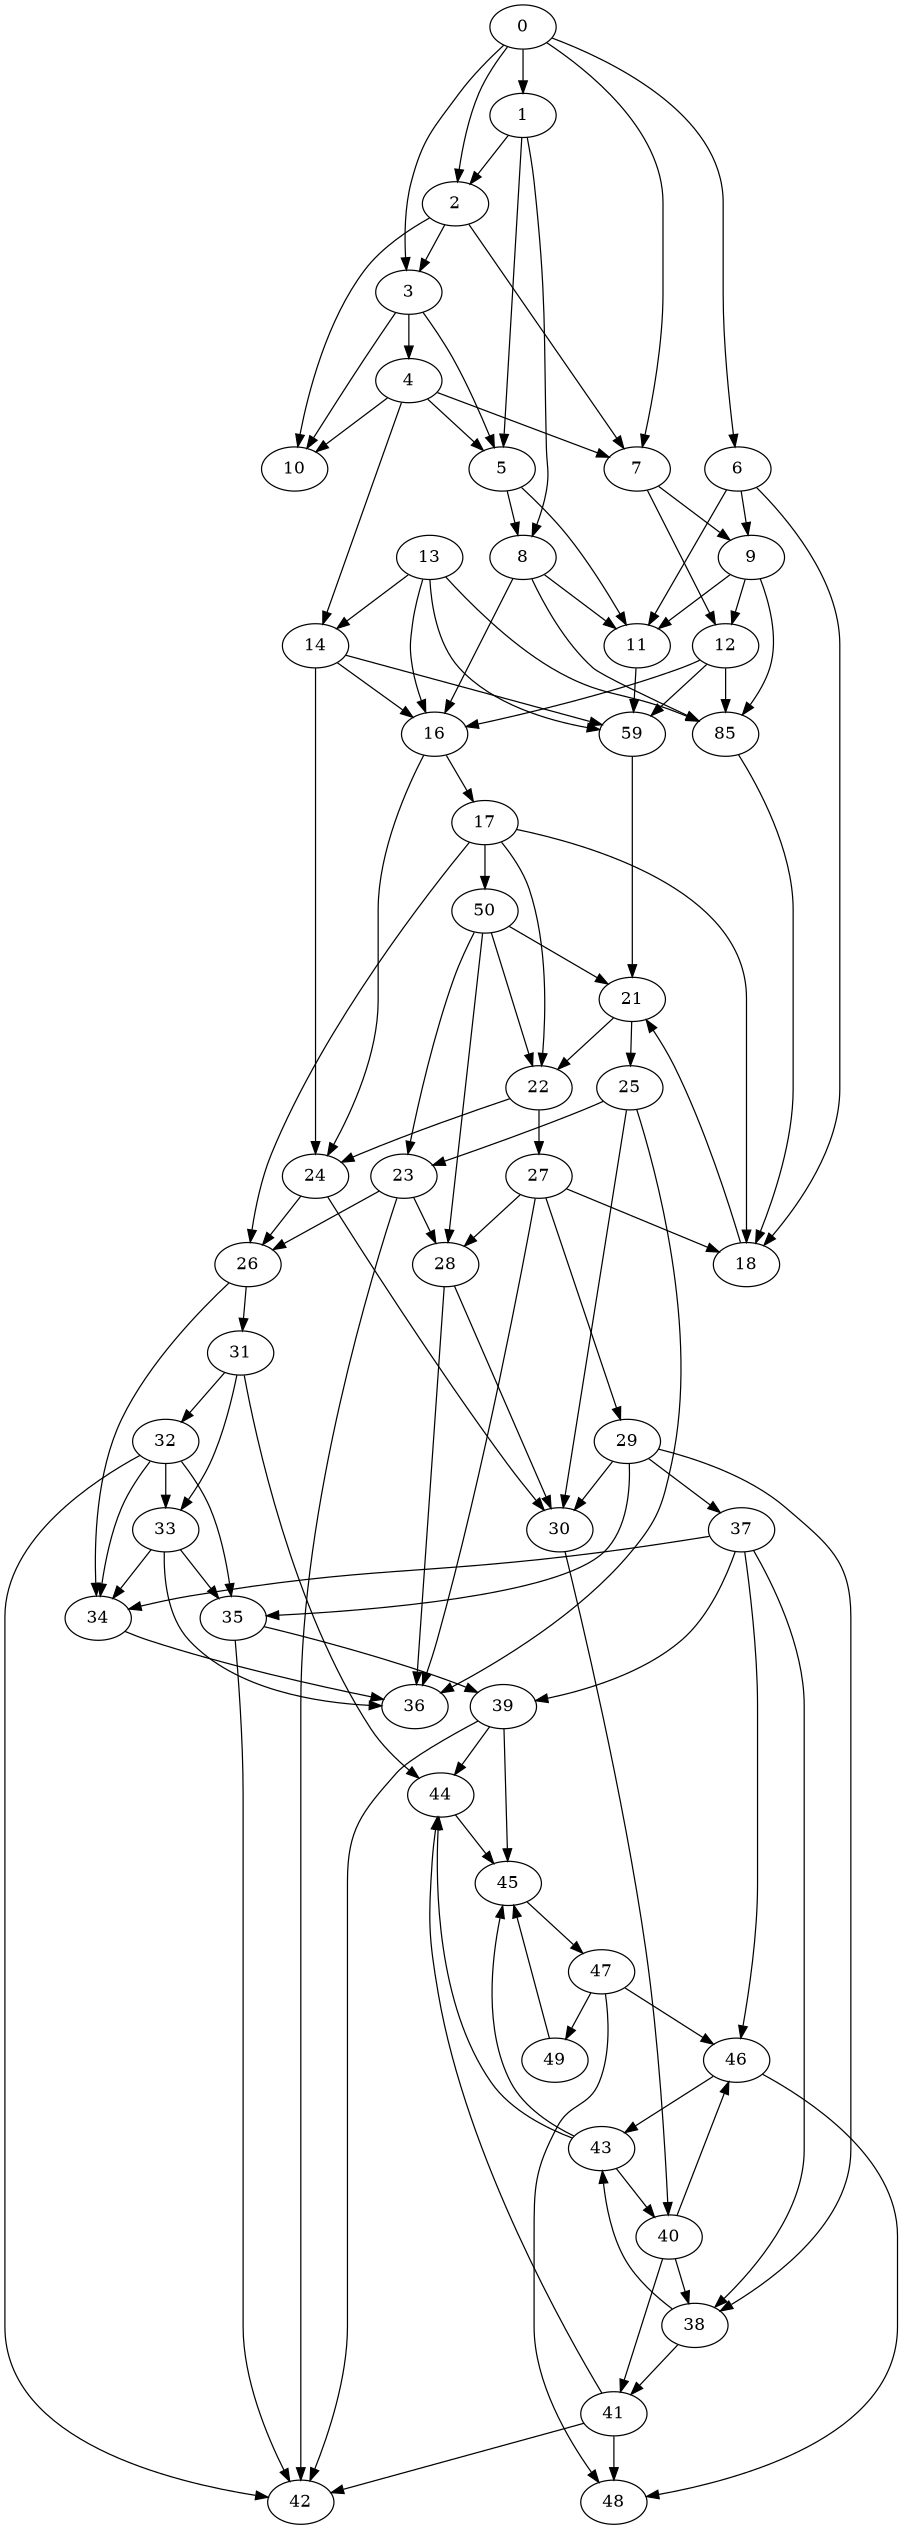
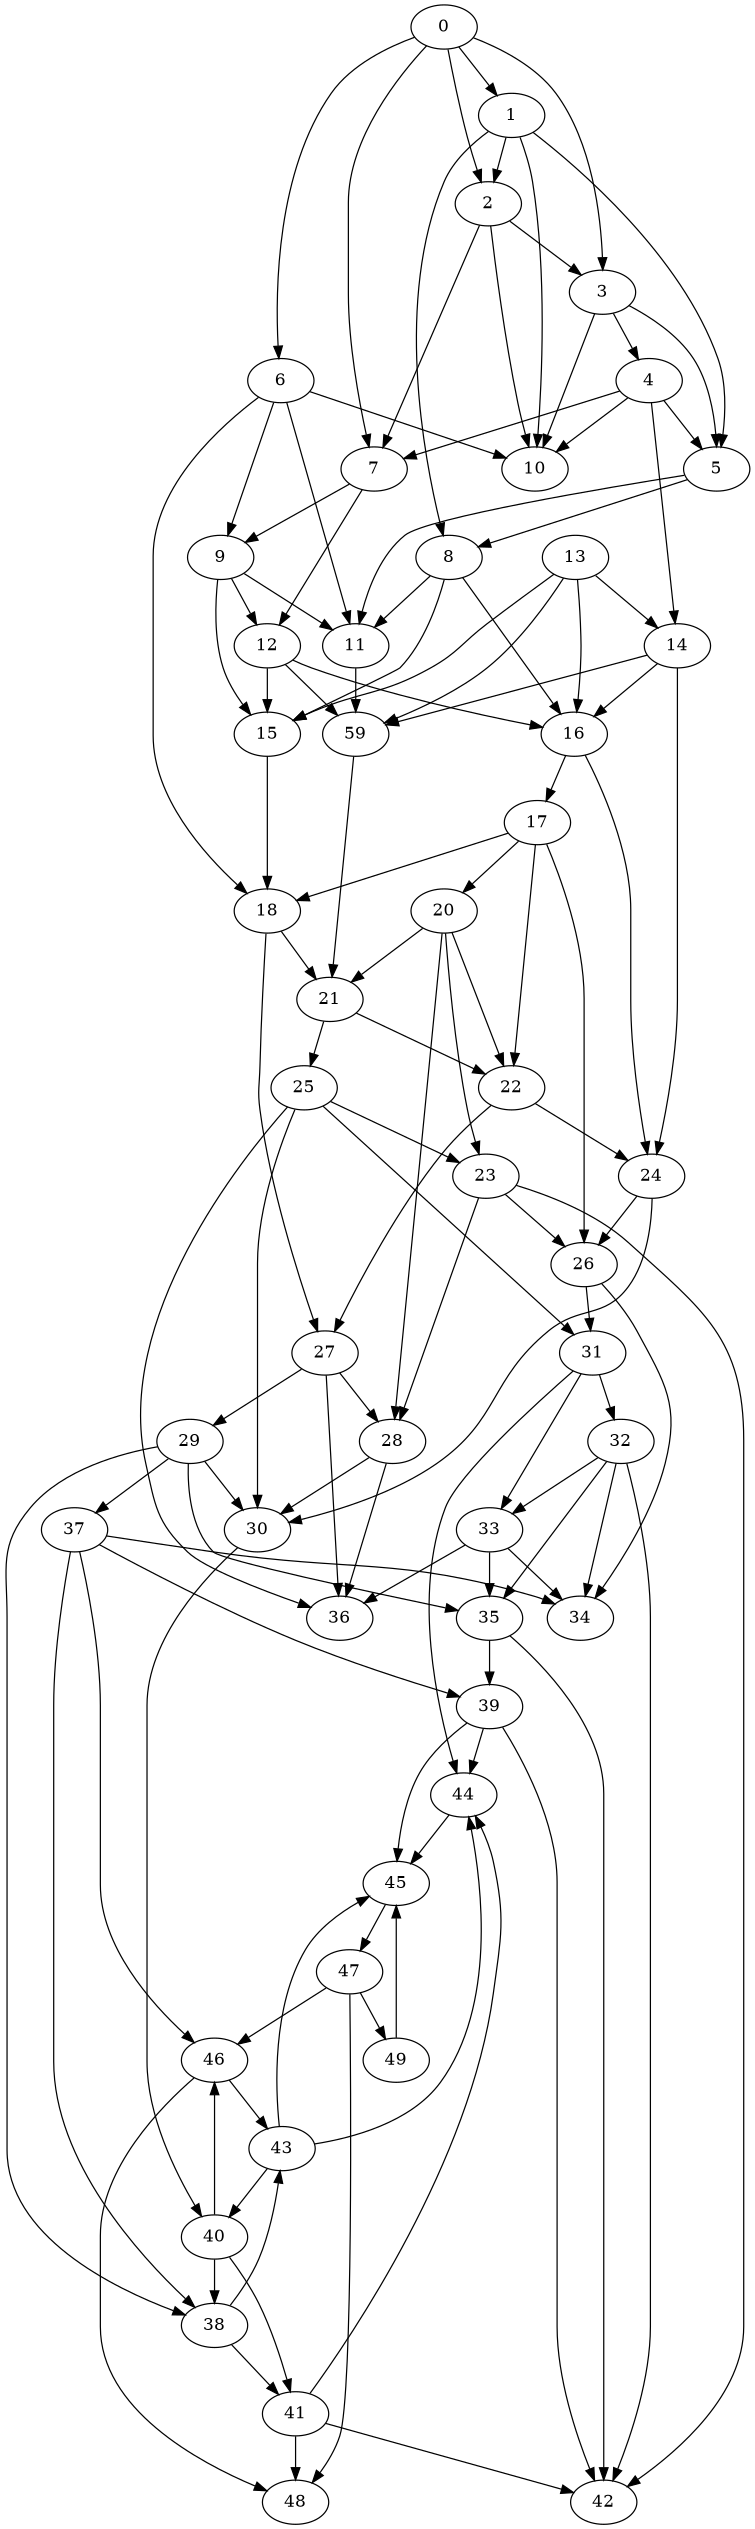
edge "1" -> "10": added
edge "6" -> "10": added
node "85": label "85" -> "15"
node "50": label "50" -> "20"
edge "25" -> "31": added
edge "27" -> "18": reversed
edge "34" -> "36": removed
